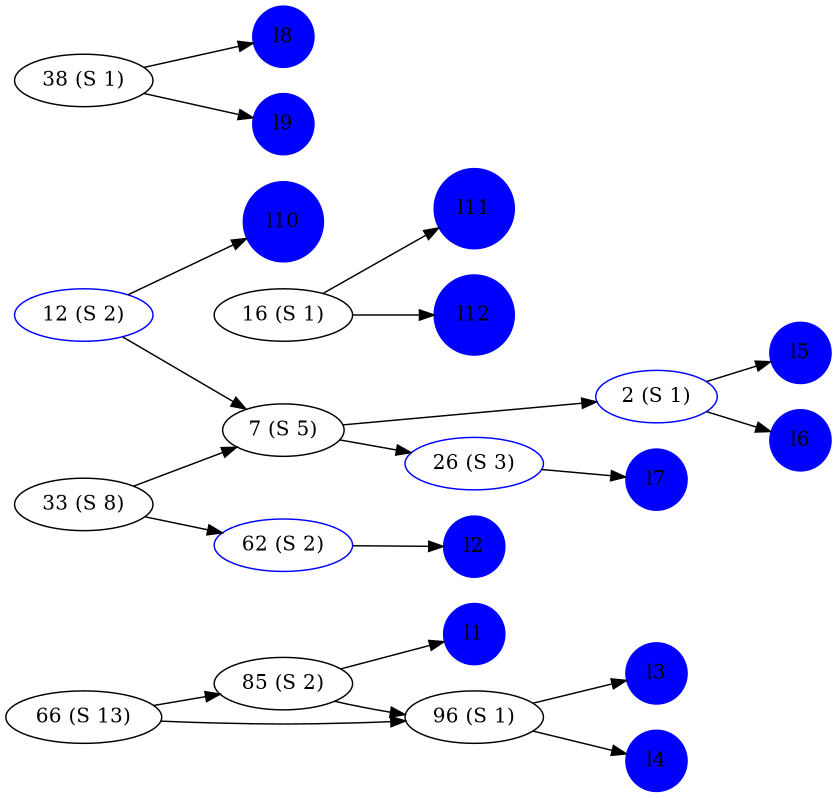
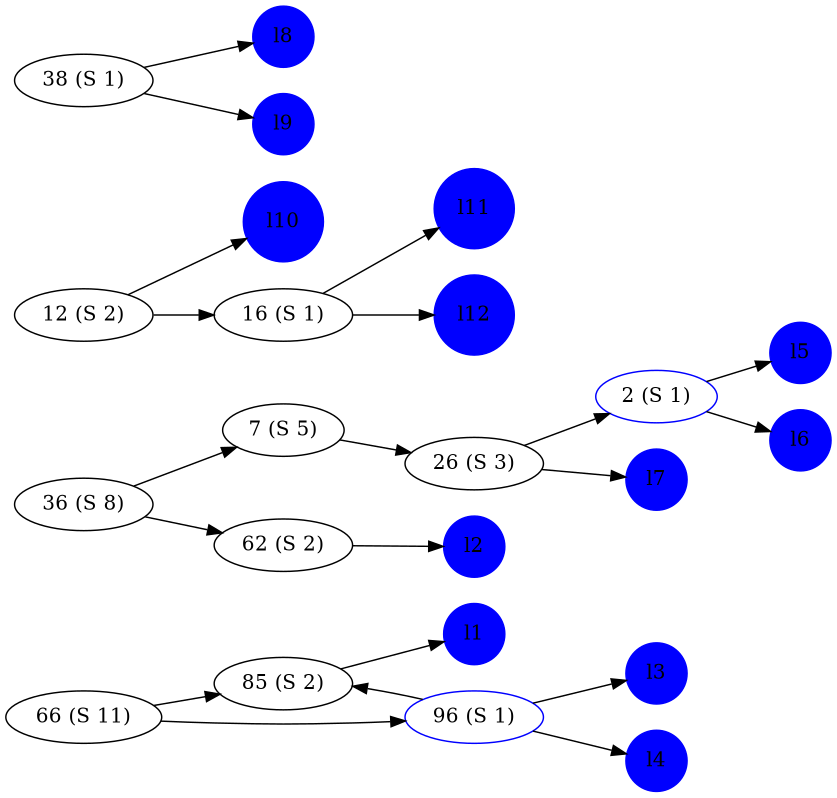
node "12 (S 2)": color blue -> black
edge "12 (S 2)" -> "7 (S 5)": now "12 (S 2)" -> "16 (S 1)"
edge "7 (S 5)" -> "2 (S 1)": now "26 (S 3)" -> "2 (S 1)"
node "26 (S 3)": color blue -> black
node "33 (S 8)": label "33 (S 8)" -> "36 (S 8)"
node "62 (S 2)": color blue -> black
edge "85 (S 2)" -> "96 (S 1)": reversed
node "66 (S 13)": label "66 (S 13)" -> "66 (S 11)"
node "96 (S 1)": color black -> blue
